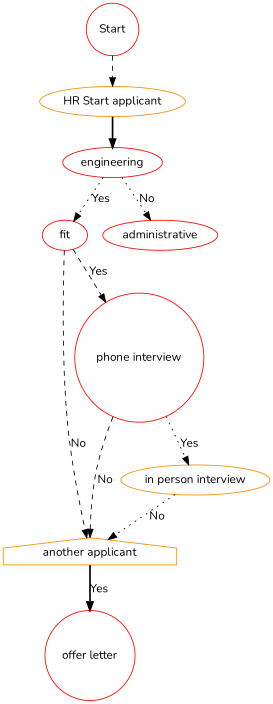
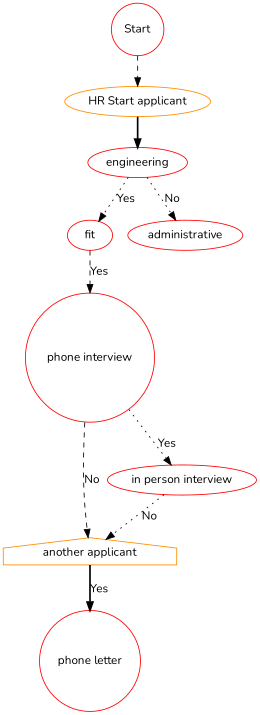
edge "fit" -> "another applicant": removed, label "No"
node "in person interview": color darkorange -> red
node "offer letter": label "offer letter" -> "phone letter"
